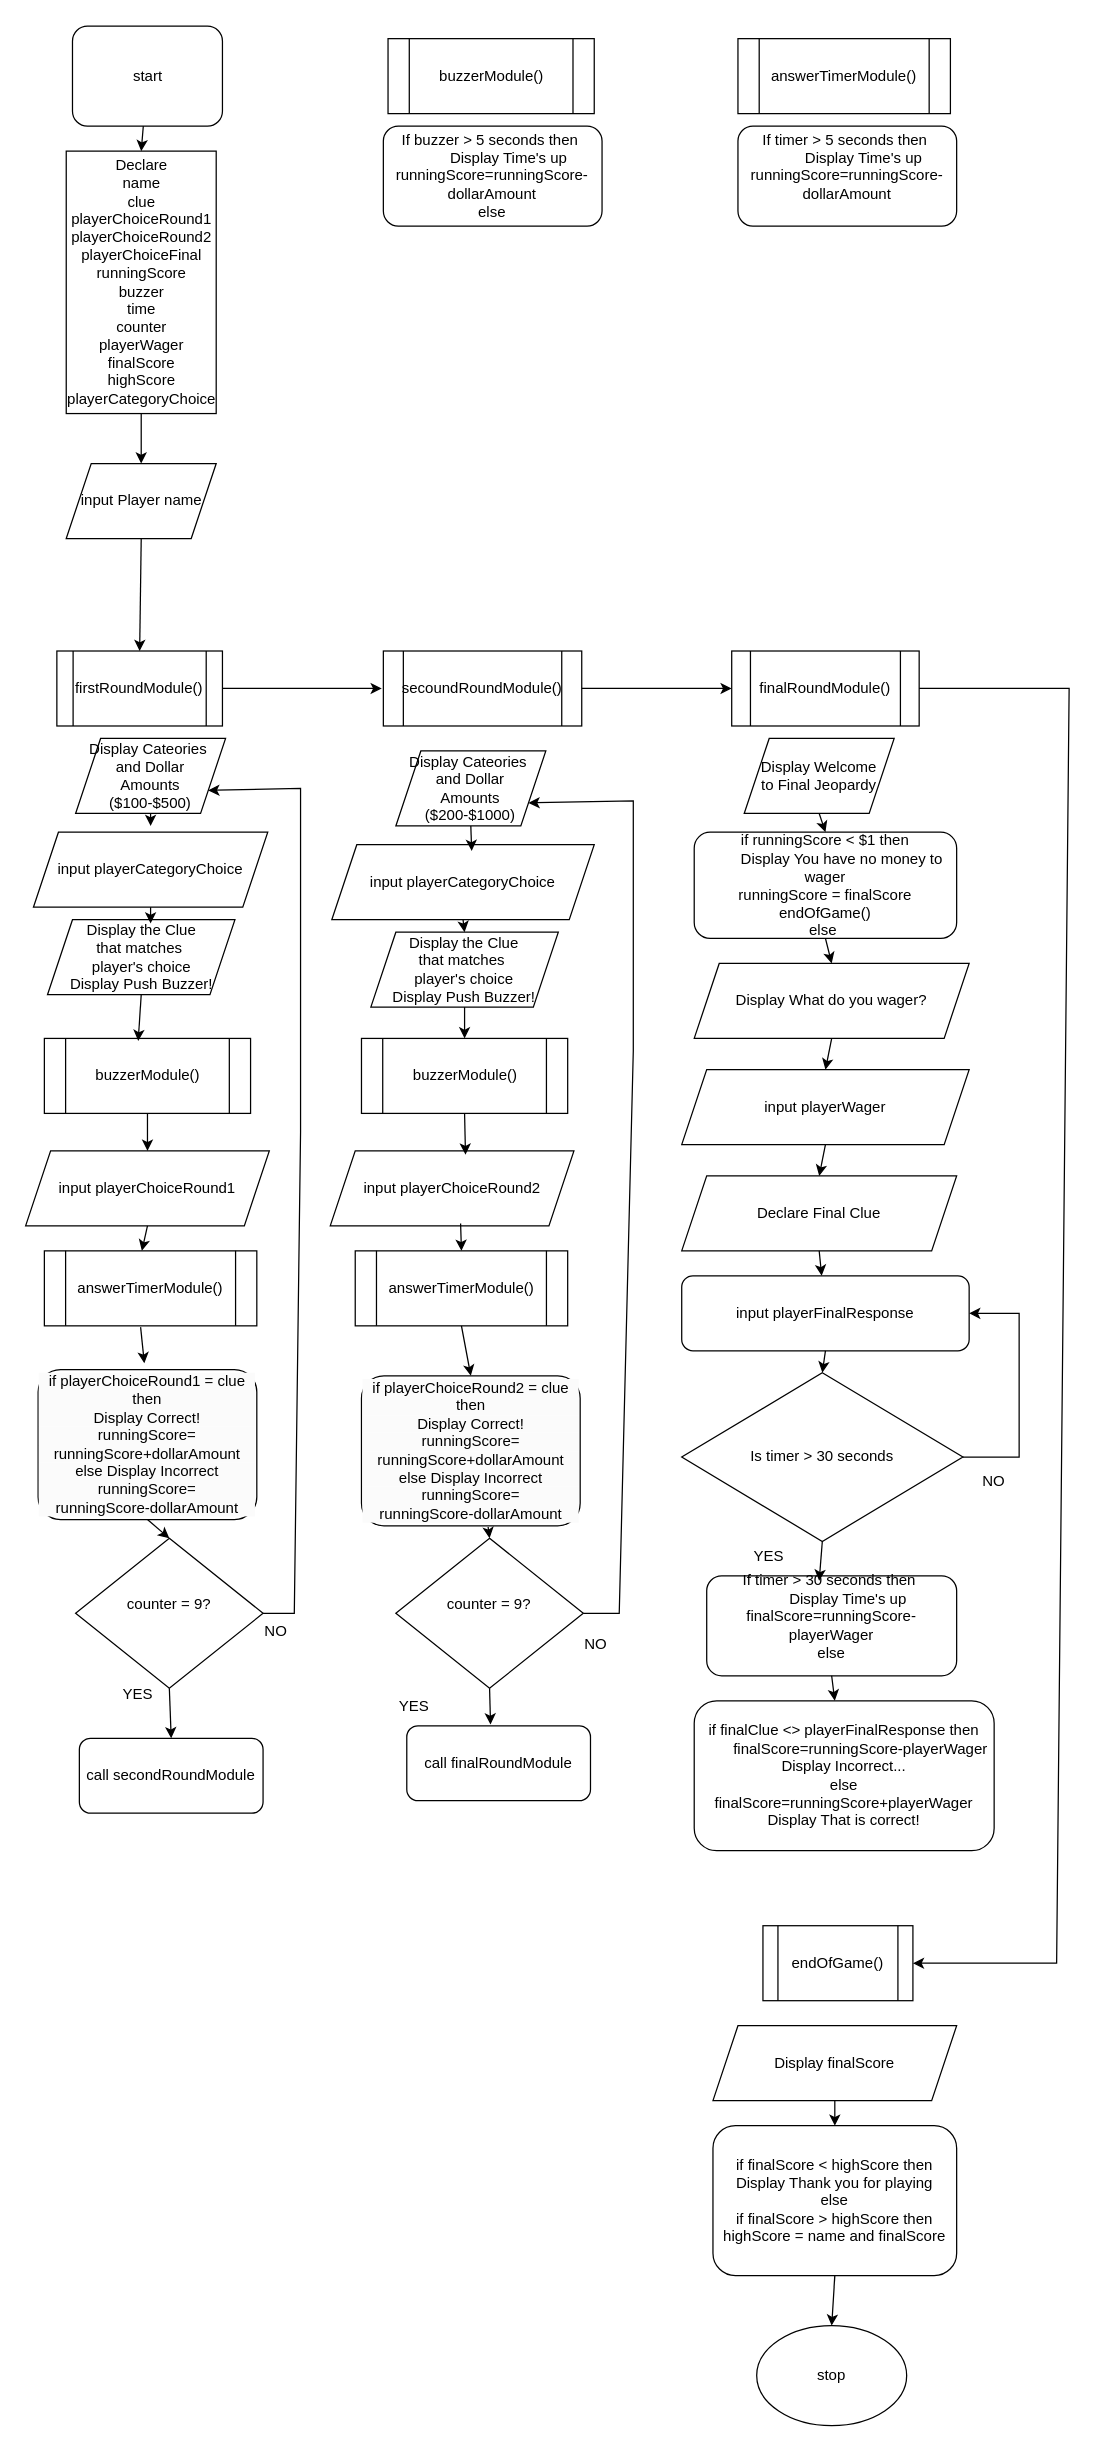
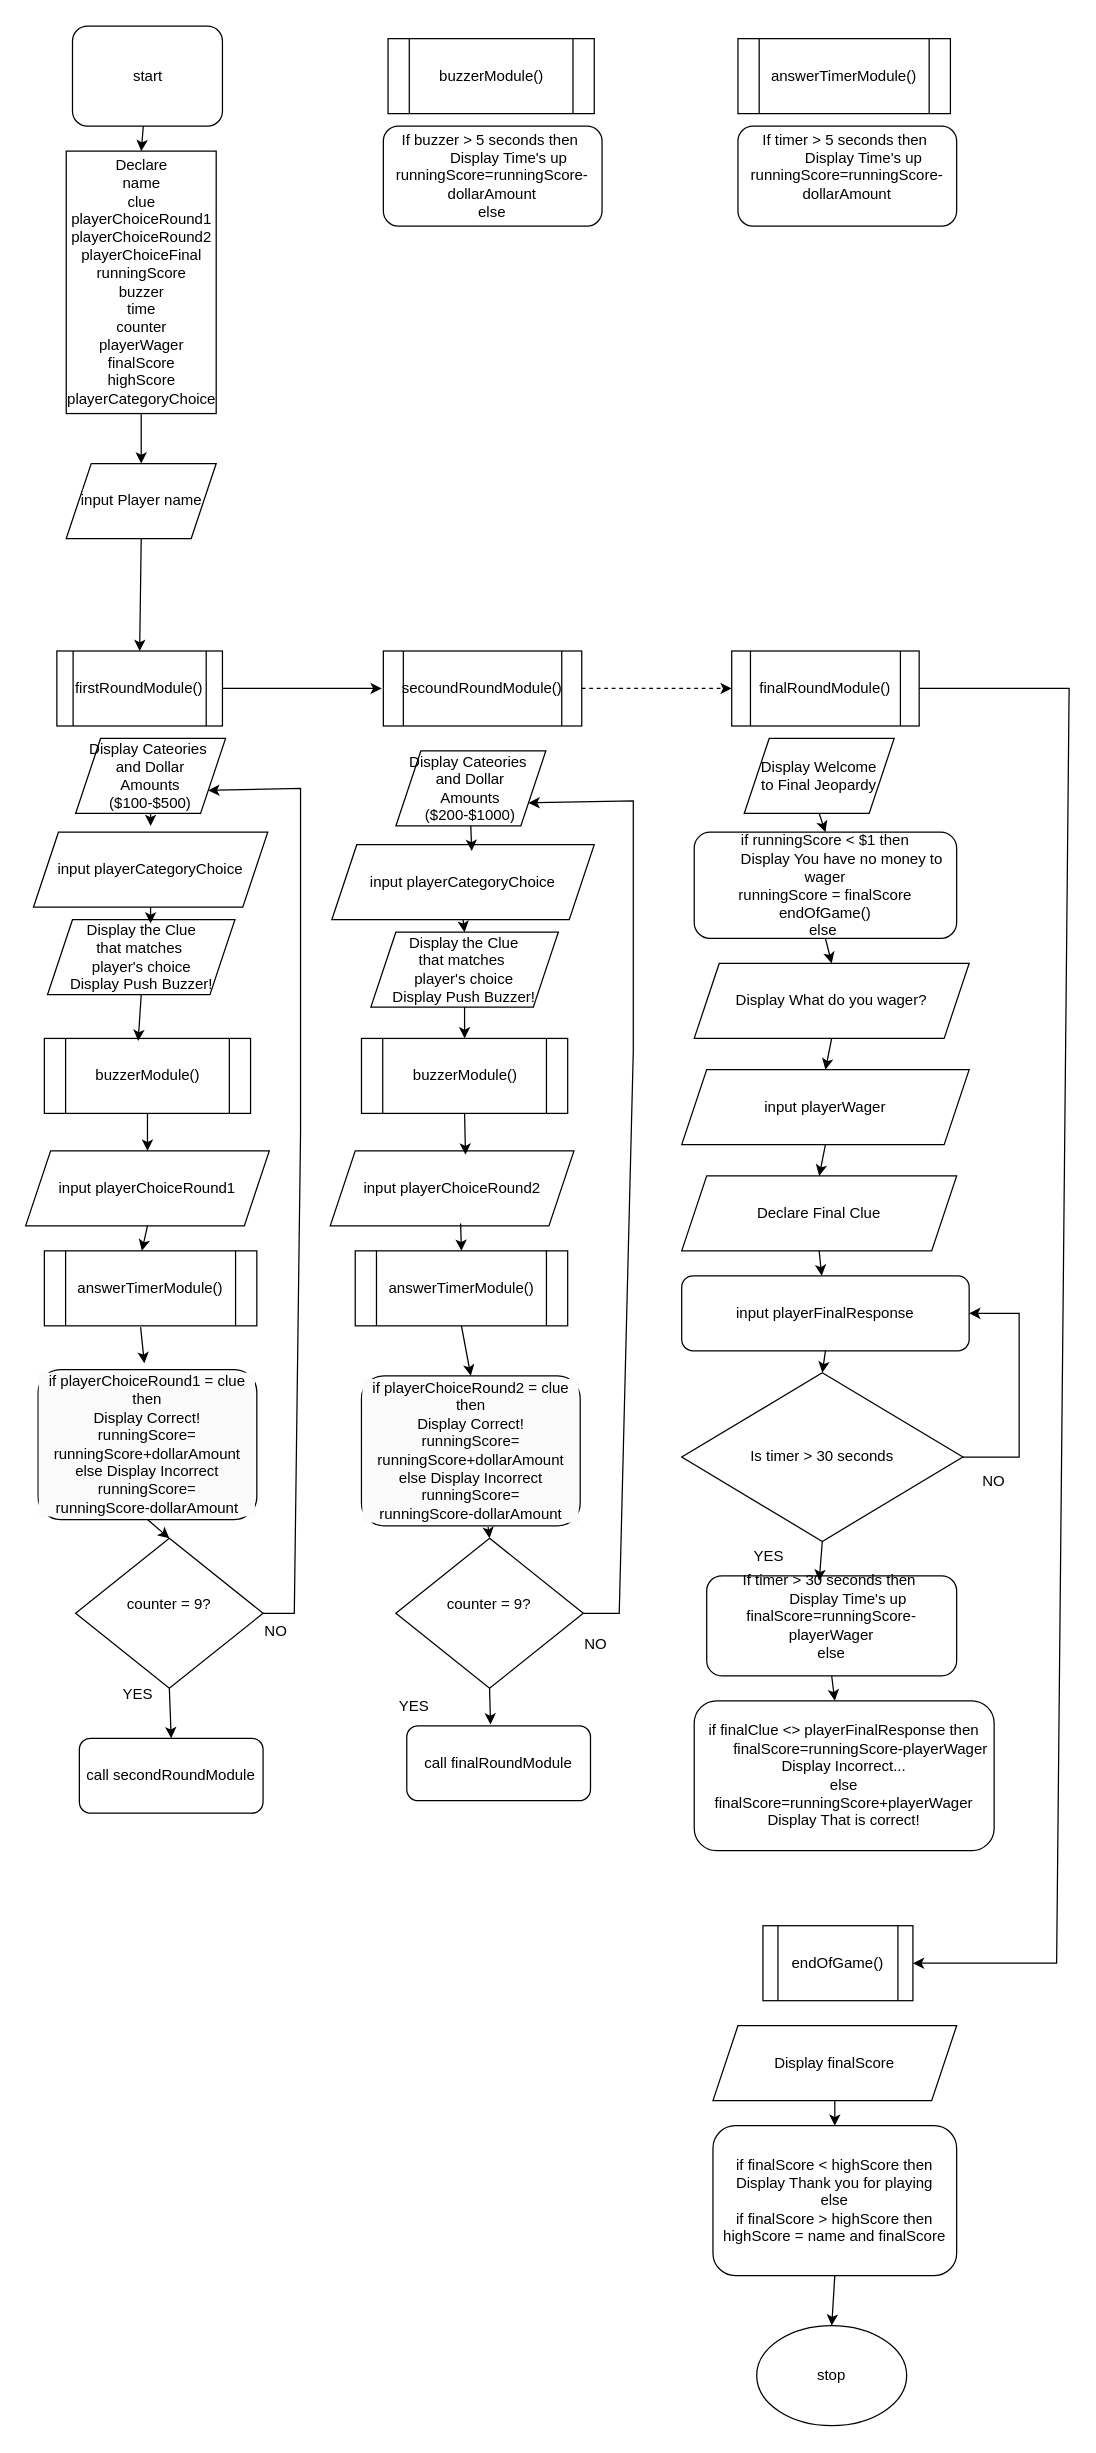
edge "secoundRoundModule()" -> "finalRoundModule()": style solid -> dashed
